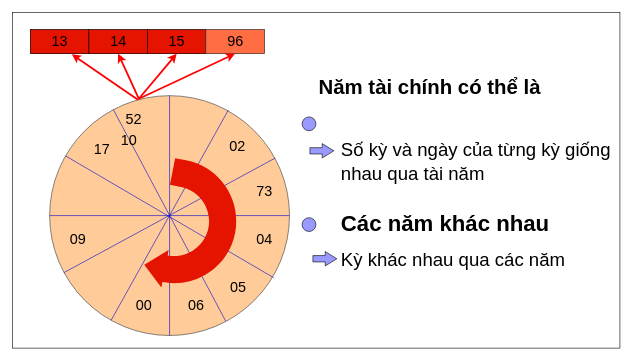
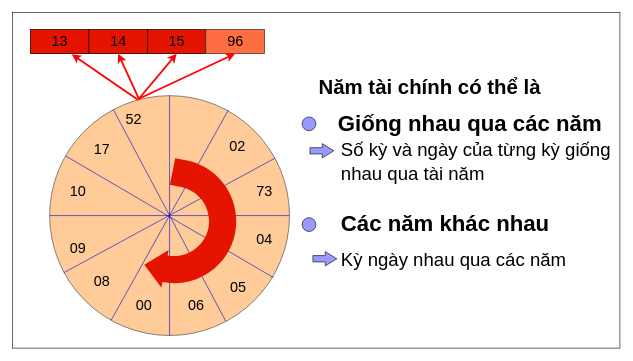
node "Giống nhau qua các năm": added
node "10": moved (129, 141) -> (78, 192)
node "09": moved (78, 240) -> (78, 249)
node "Kỳ khác nhau qua các năm": label "Kỳ khác nhau qua các năm" -> "Kỳ ngày nhau qua các năm"
node "08": added
